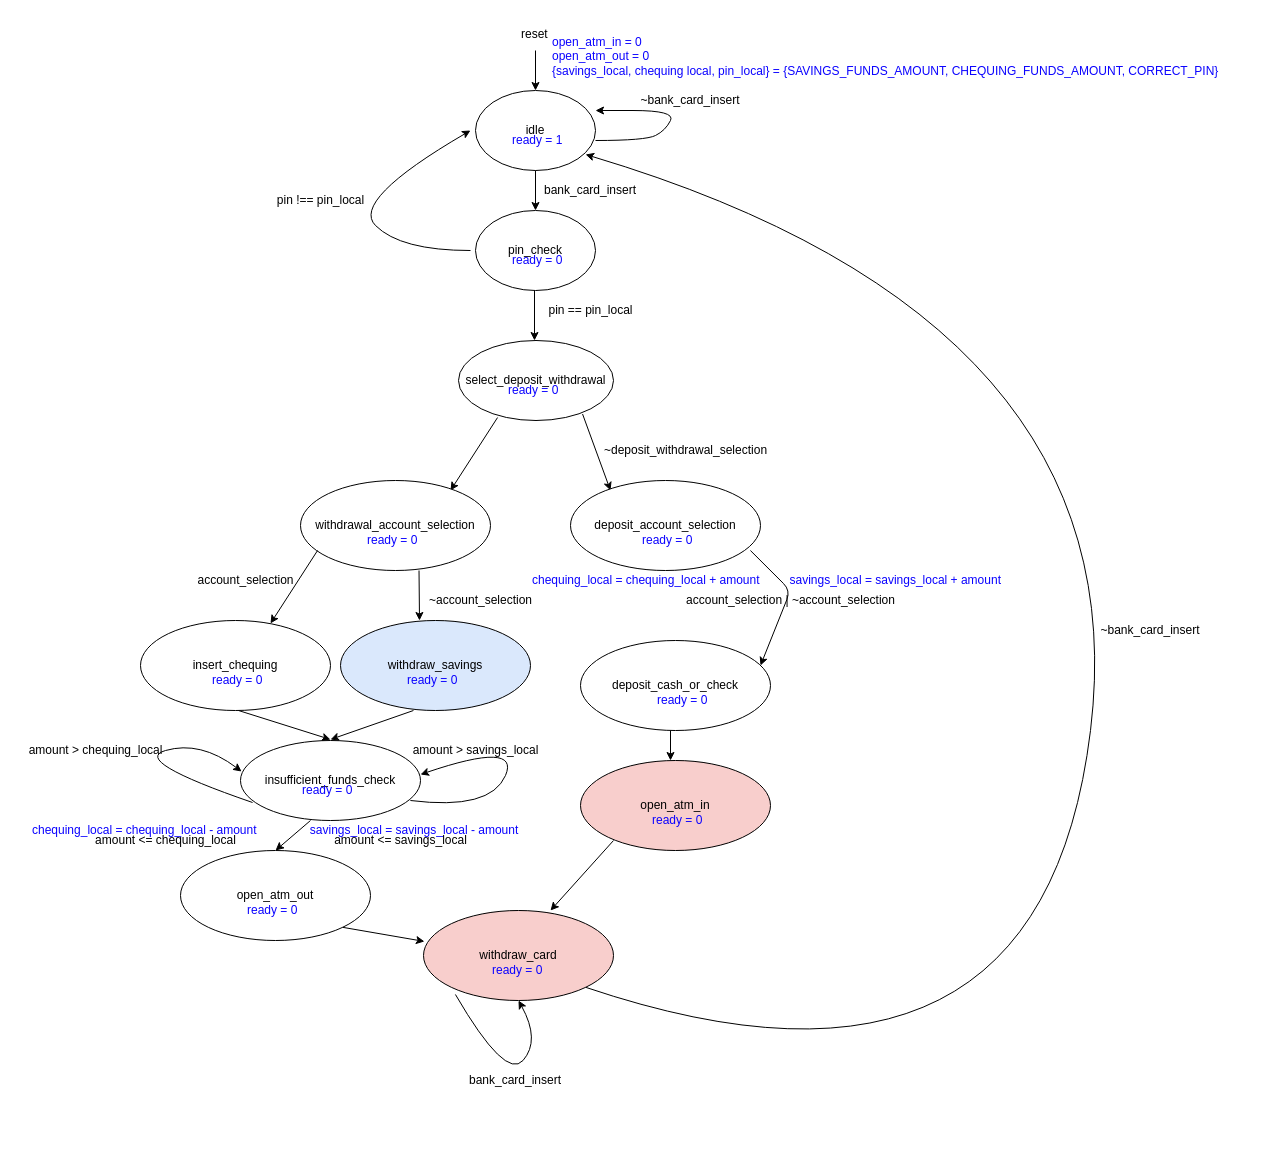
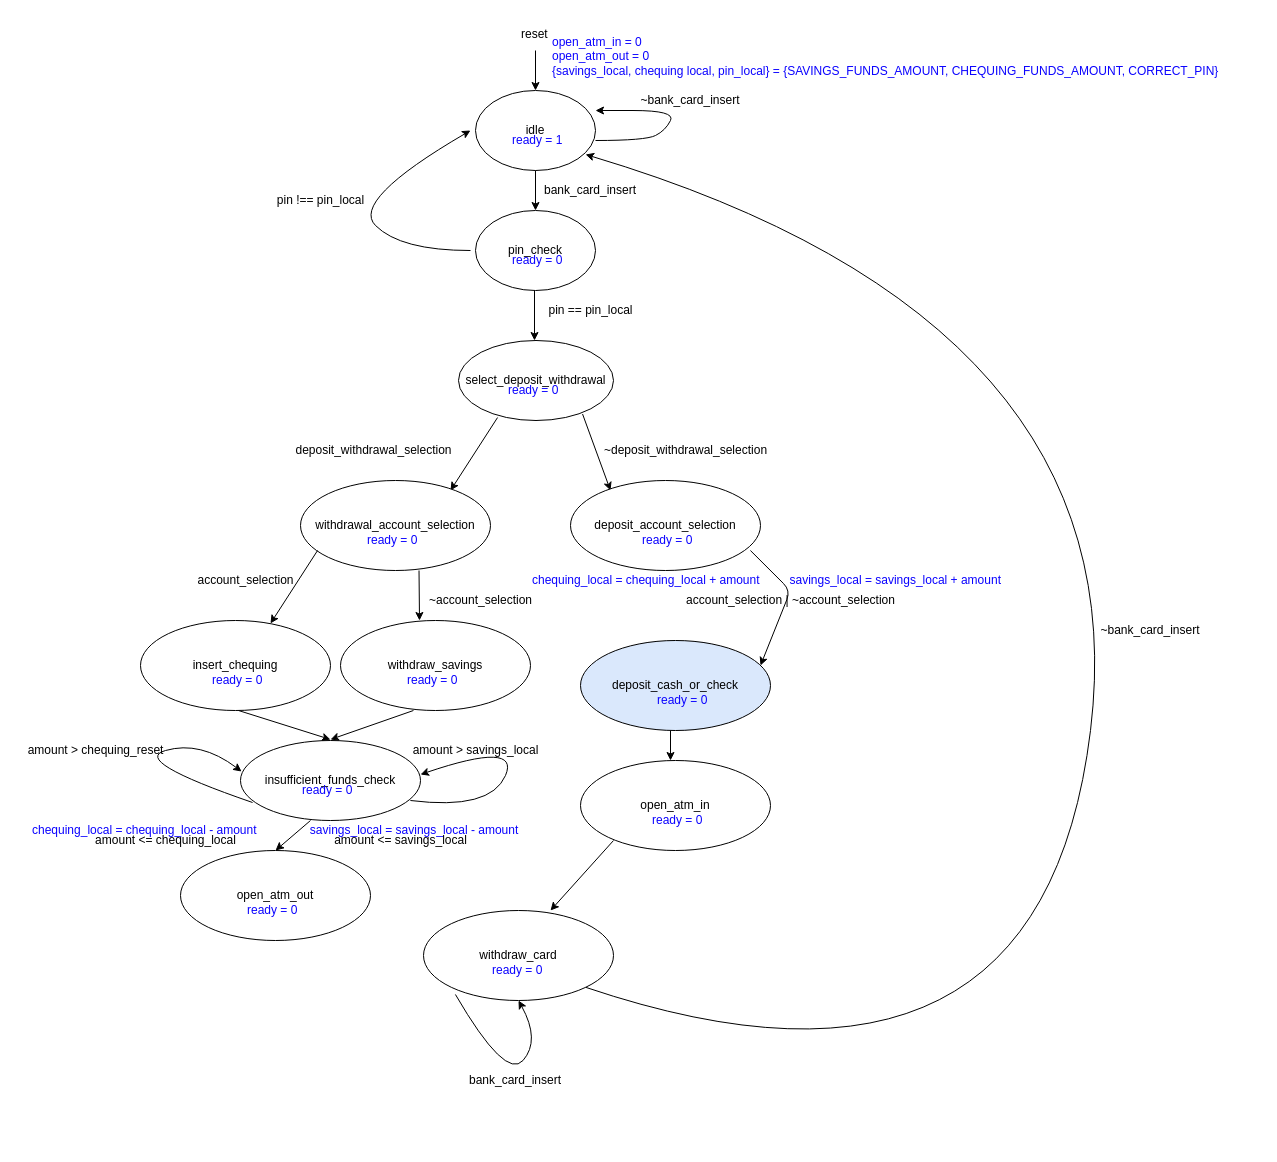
node "deposit_withdrawal_selection": added
node "withdraw_savings": fillcolor #dae8fc -> #ffffff
node "deposit_cash_or_check": fillcolor #ffffff -> #dae8fc
node "amount > chequing_local": label "amount > chequing_local" -> "amount > chequing_reset"
node "open_atm_in": fillcolor #f8cecc -> #ffffff
edge "open_atm_out" -> "withdraw_card": removed
node "withdraw_card": fillcolor #f8cecc -> #ffffff
